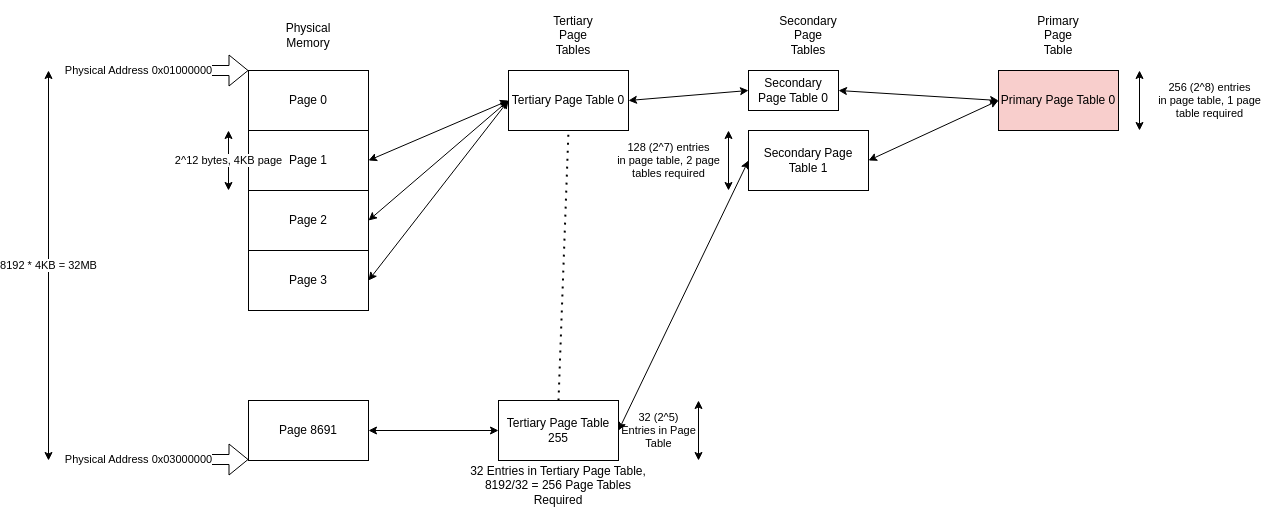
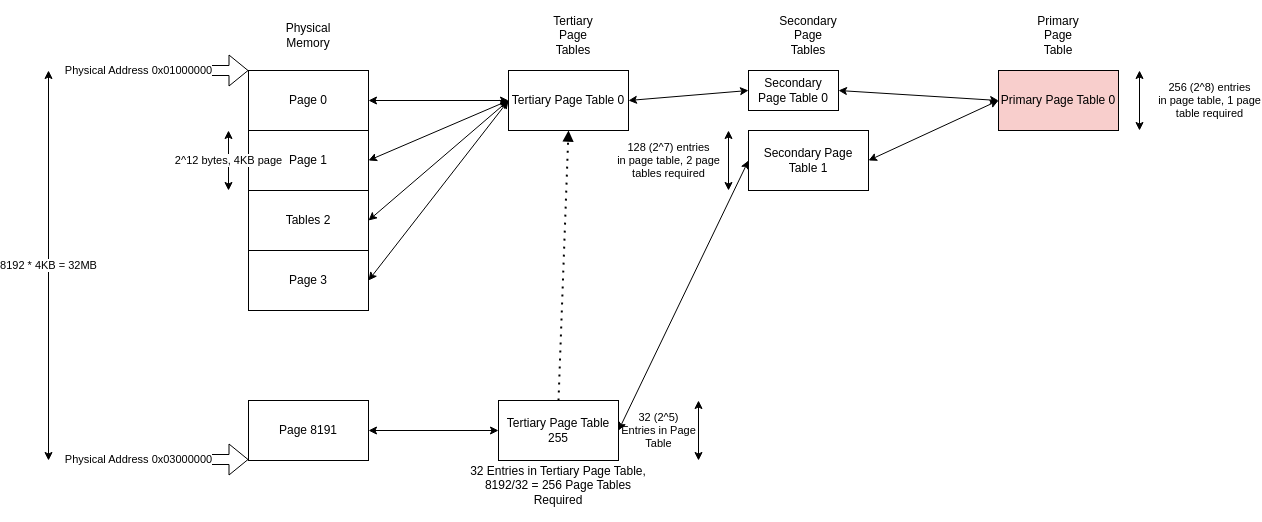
edge "Page 0" -- "Tertiary Page Table 0": added
edge "Tertiary Page Table 0" -- "Tertiary Page Table 255": arrowhead none -> block
node "Page 2": label "Page 2" -> "Tables 2"
node "Page 8691": label "Page 8691" -> "Page 8191"
